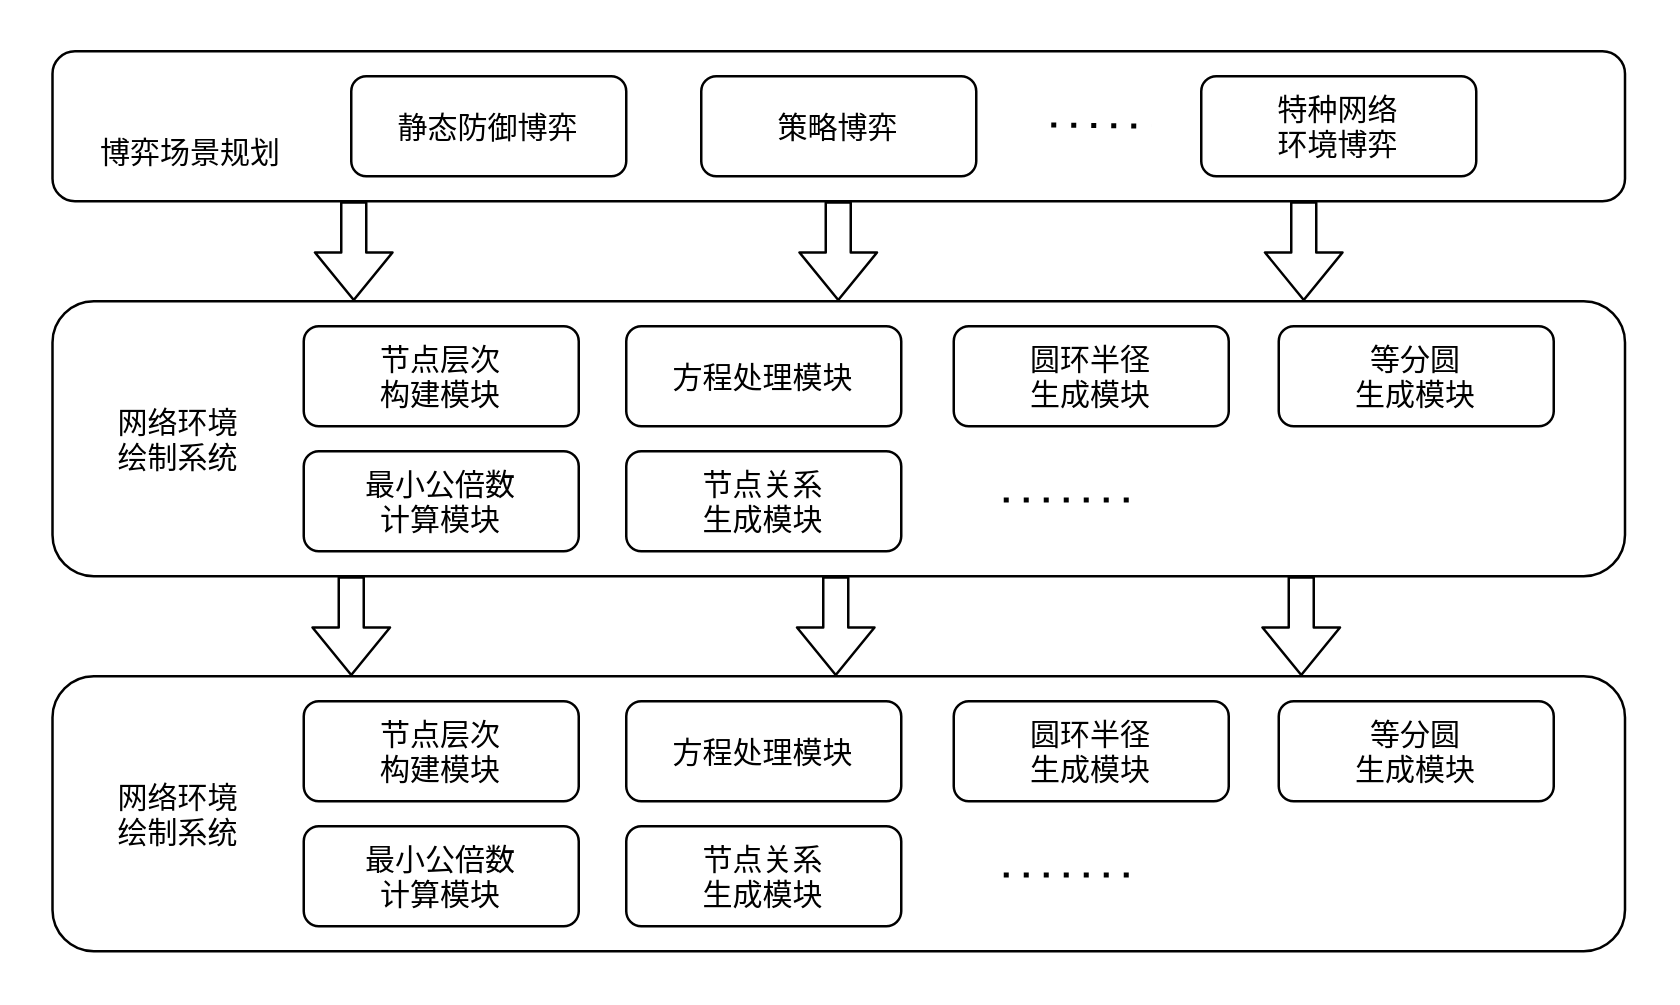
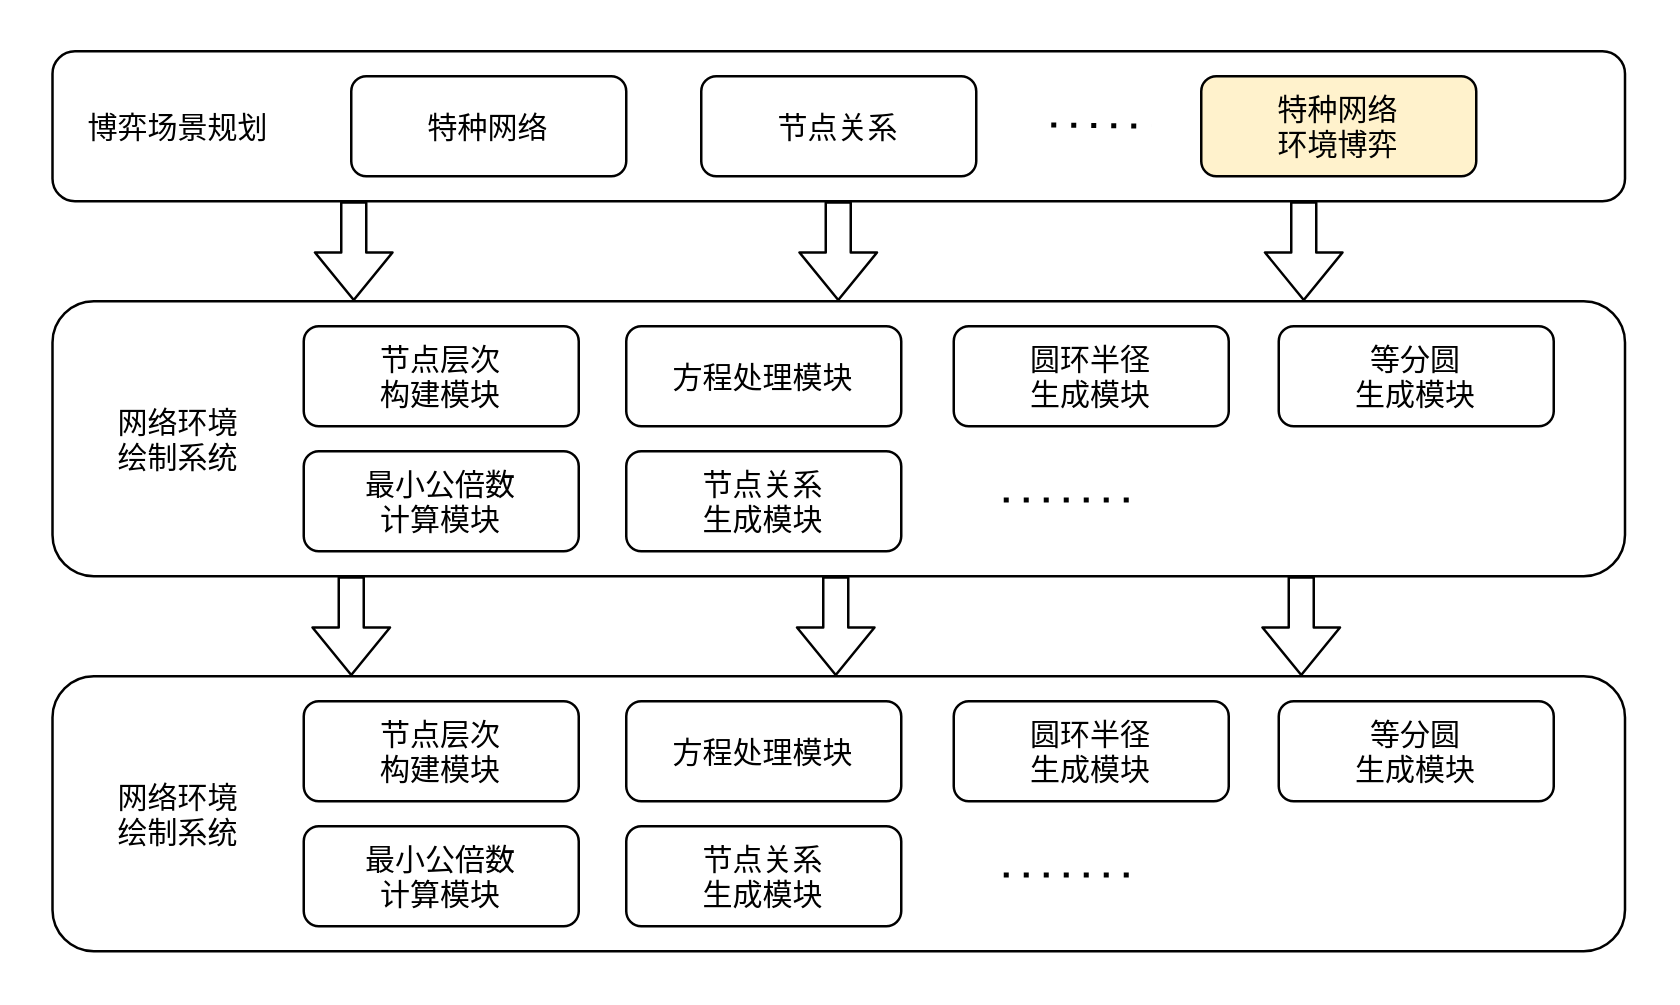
node "特种网络 环境博弈": fillcolor #ffffff -> #fff2cc
node "静态防御博弈": label "静态防御博弈" -> "特种网络"
node "策略博弈": label "策略博弈" -> "节点关系"
node "博弈场景规划": moved (191, 151) -> (179, 126)
